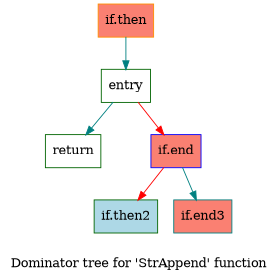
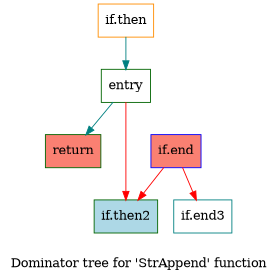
node "if.then": fillcolor salmon -> white
edge "entry" -> "if.end": now "entry" -> "if.then2"
node "return": fillcolor white -> salmon
edge "if.end" -> "if.end3": color teal -> red
node "if.end3": fillcolor salmon -> white
